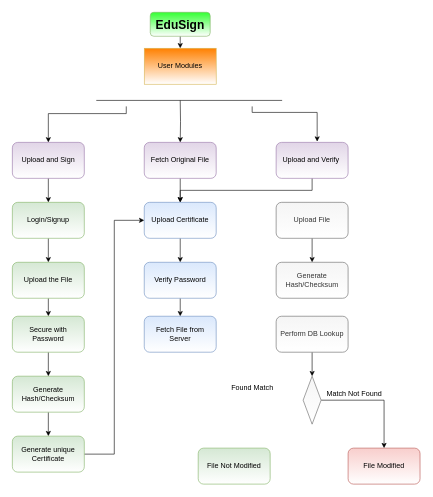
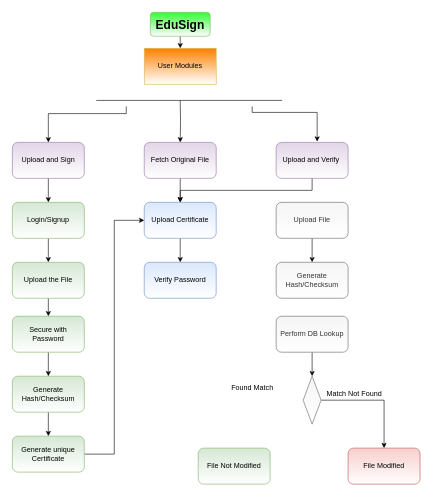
edge "Verify Password" -> "Fetch File from Server": removed
node "Fetch File from Server": removed
